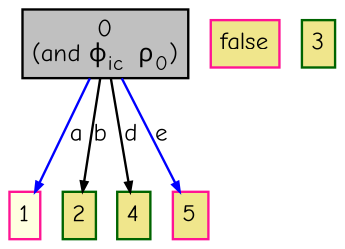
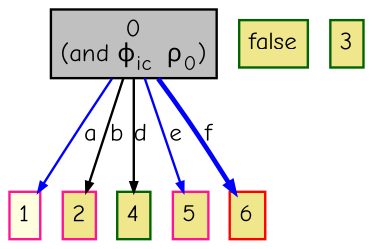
node "false": color deeppink -> darkgreen
node "2": color darkgreen -> deeppink
node "6": added
